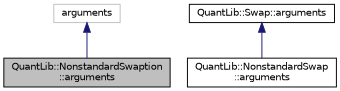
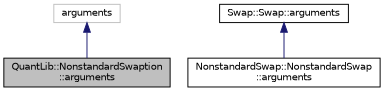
node "QuantLib::Swap::arguments": label "QuantLib::Swap::arguments" -> "Swap::Swap::arguments"
node "QuantLib::NonstandardSwap ::arguments": label "QuantLib::NonstandardSwap ::arguments" -> "NonstandardSwap::NonstandardSwap ::arguments"
